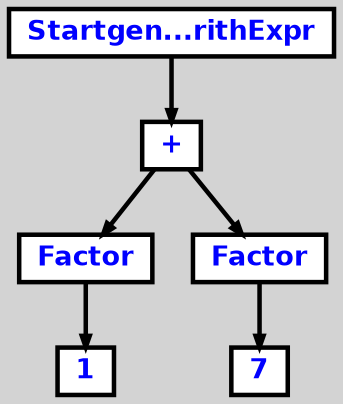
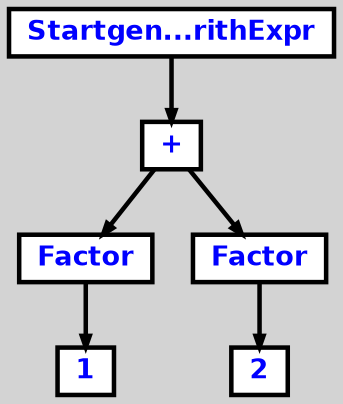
node "7": label "7" -> "2"
